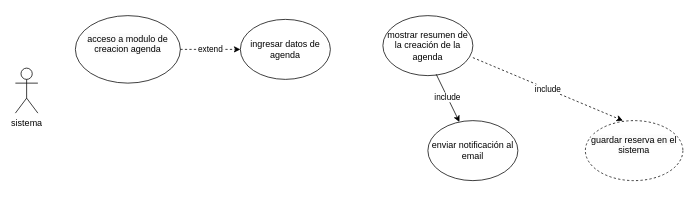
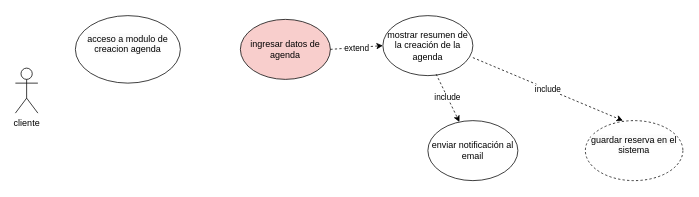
edge "ingresar datos de agenda" -> "mostrar resumen de la creación de la agenda": added, label "extend"
edge "acceso a modulo de creacion agenda" -> "ingresar datos de agenda": removed, label "extend"
node "ingresar datos de agenda": fillcolor #ffffff -> #f8cecc
edge "mostrar resumen de la creación de la agenda" -> "enviar notificación al email": style solid -> dashed
node "sistema": label "sistema" -> "cliente"
